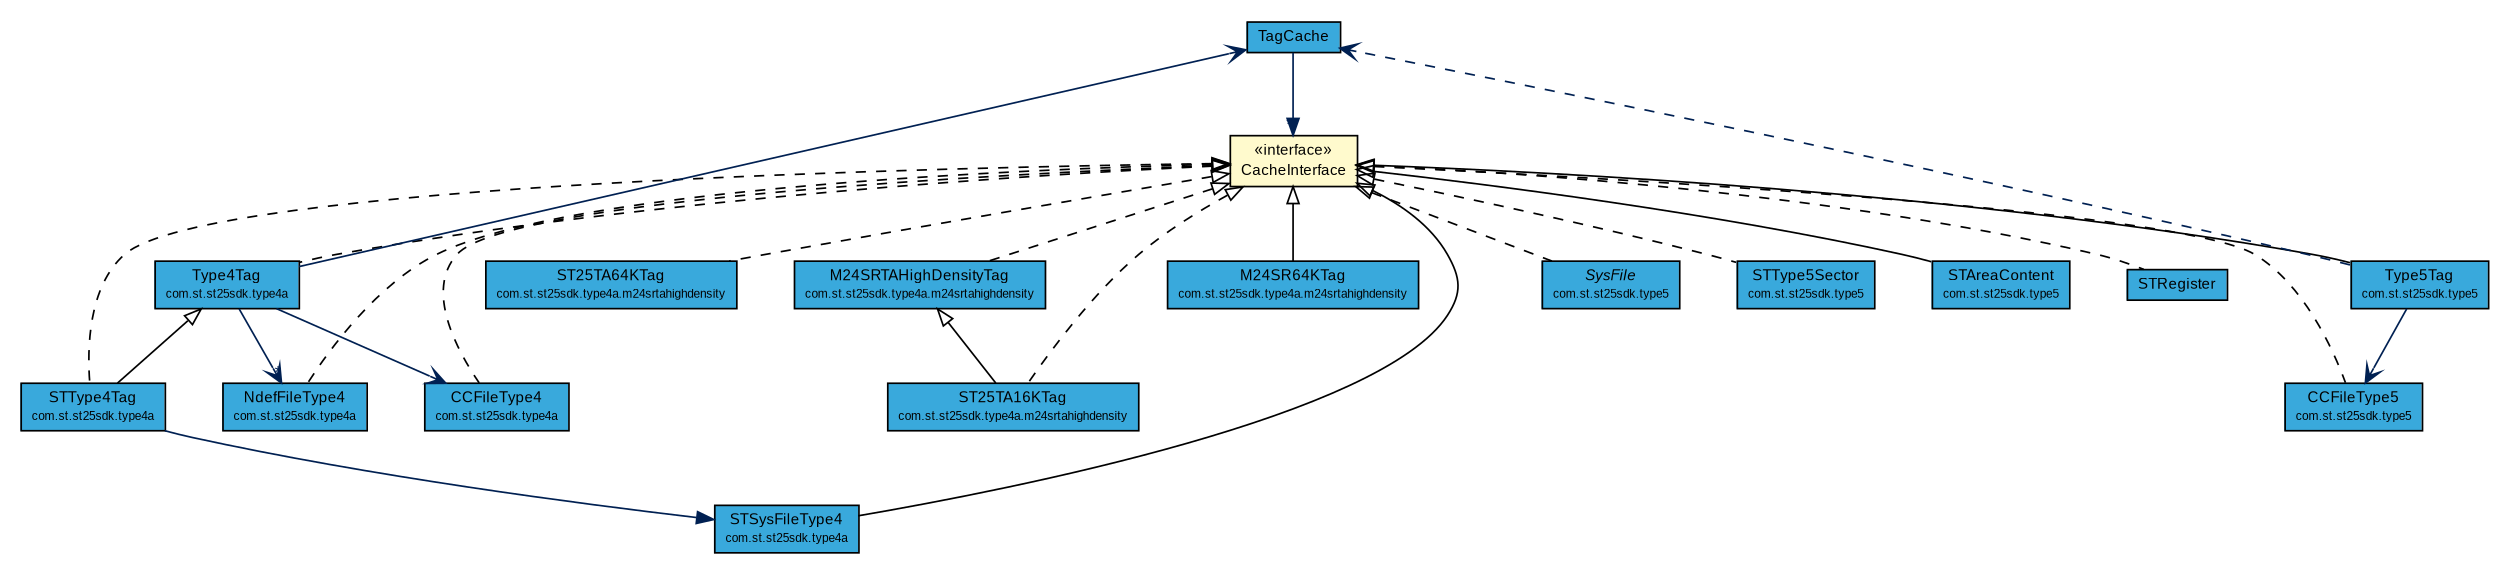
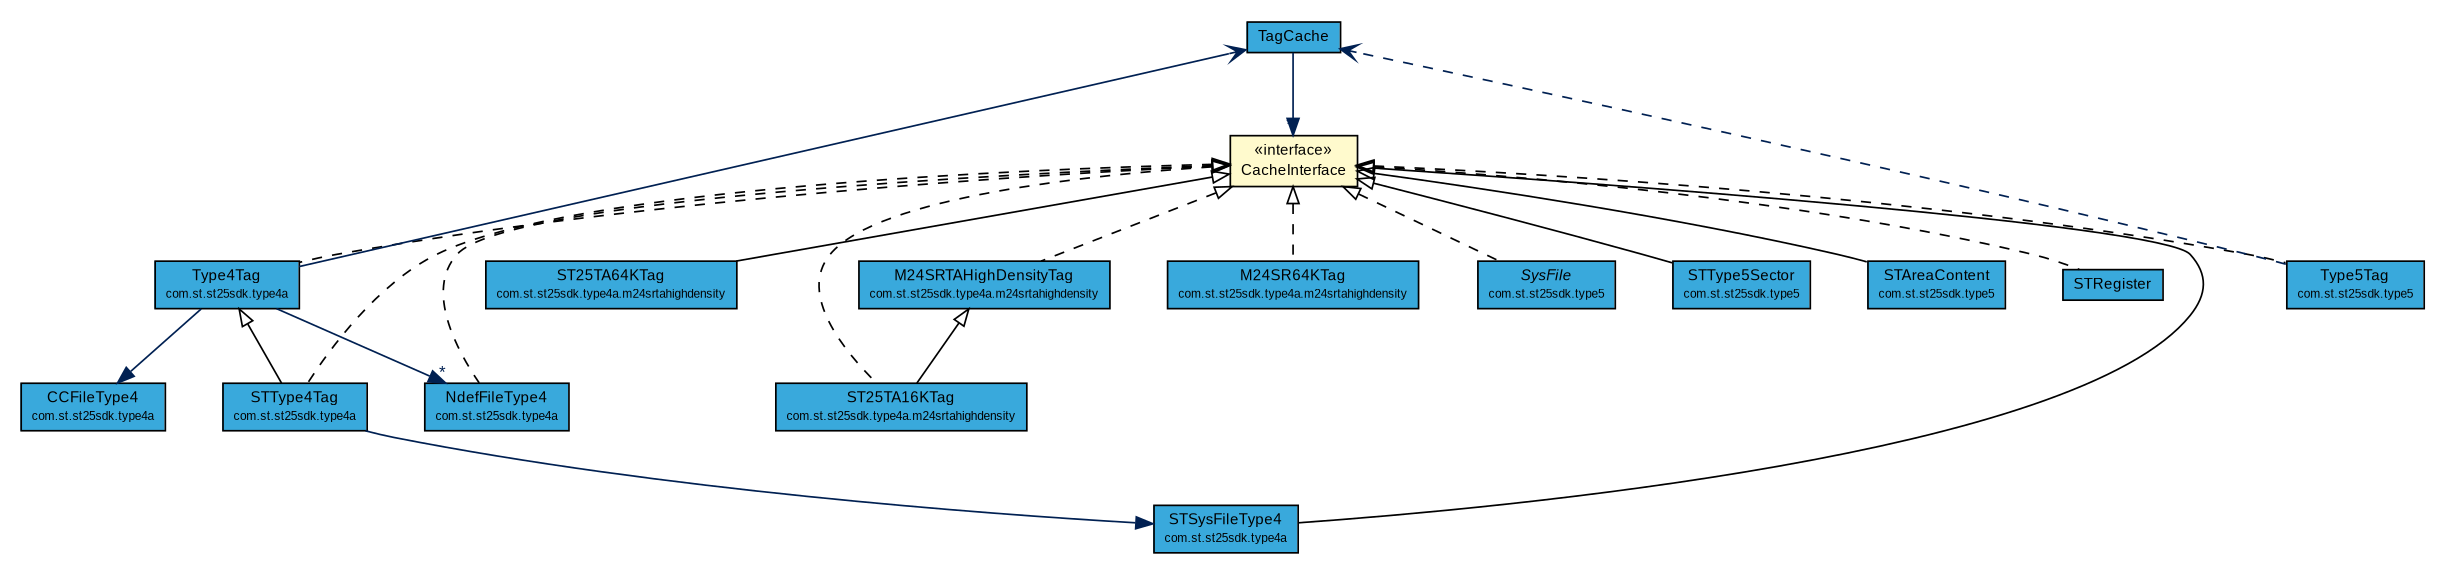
edge "CCFileType4" -> "CacheInterface": removed
edge "Type5Tag" -> "CacheInterface": style solid -> dashed
edge "ST25TA64KTag" -> "CacheInterface": style dashed -> solid
edge "STType5Sector" -> "CacheInterface": style dashed -> solid
edge "M24SR64KTag" -> "CacheInterface": style solid -> dashed
edge "Type4Tag" -> "NdefFileType4": arrowhead open -> normal
edge "Type4Tag" -> "CCFileType4": arrowhead open -> normal
node "CCFileType5": removed
